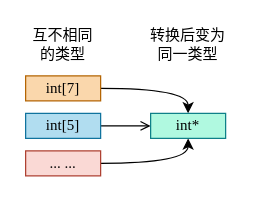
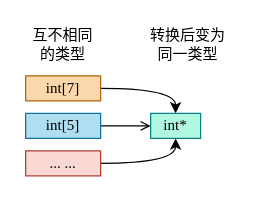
node "int*": size 75x25 -> 50x25
